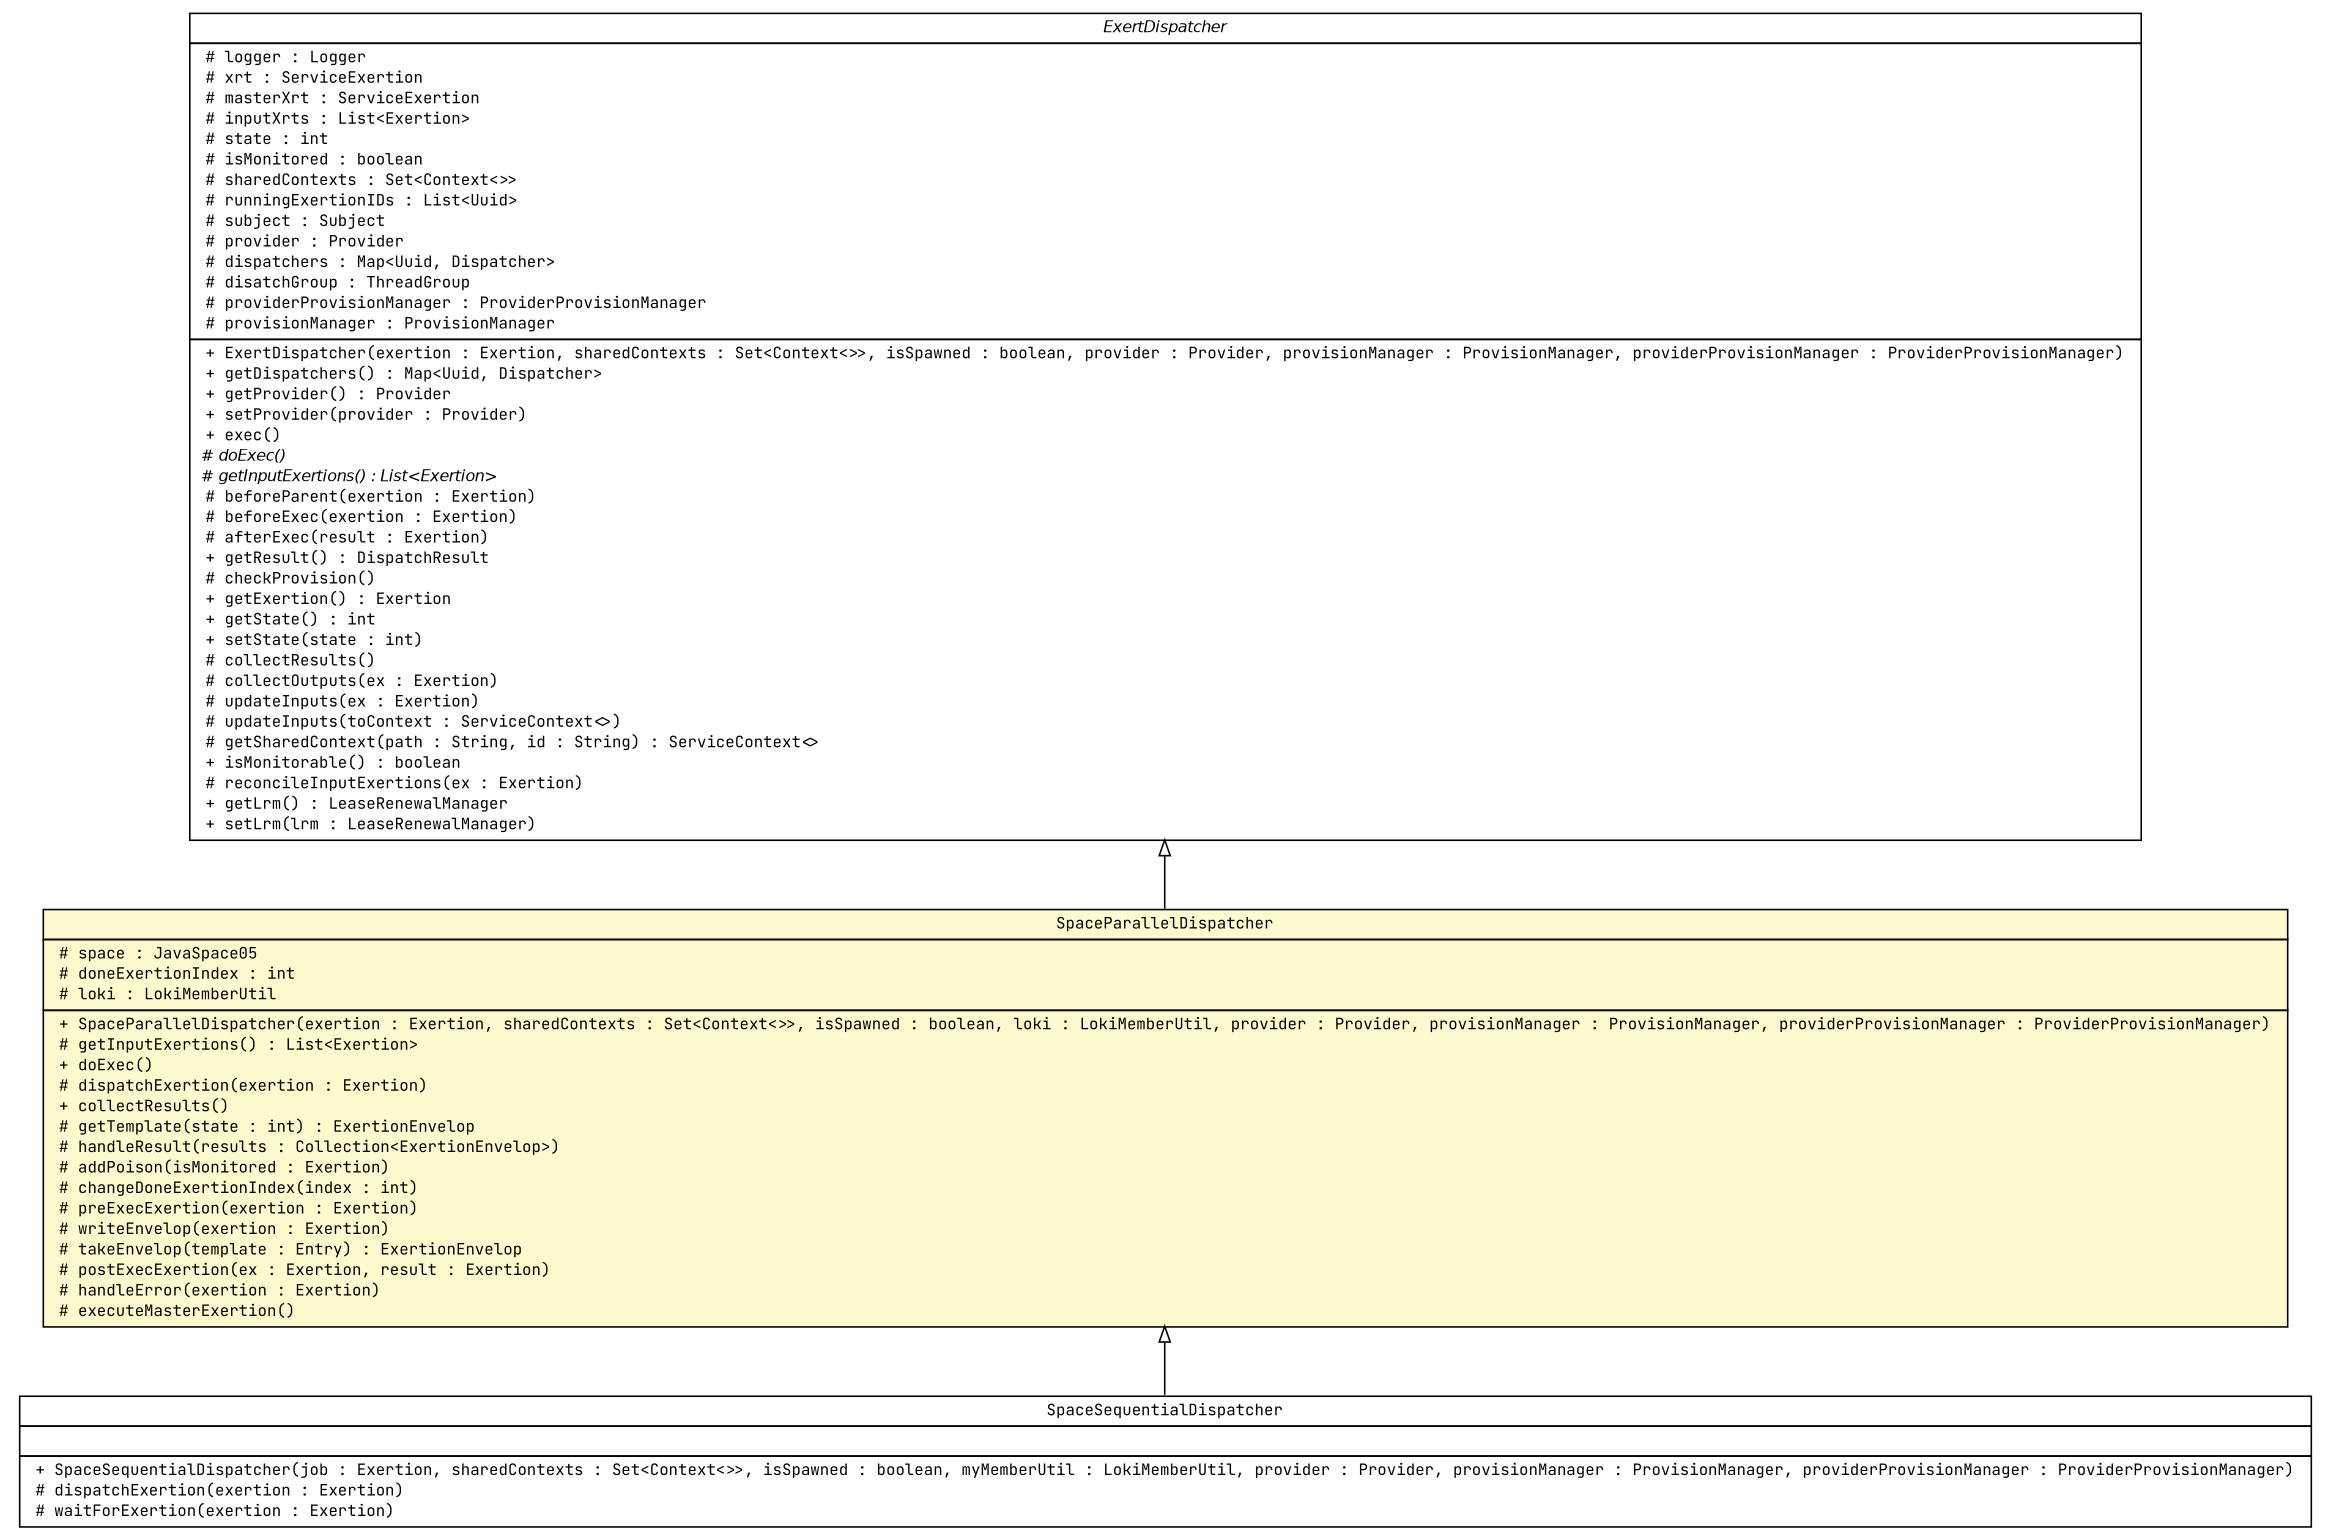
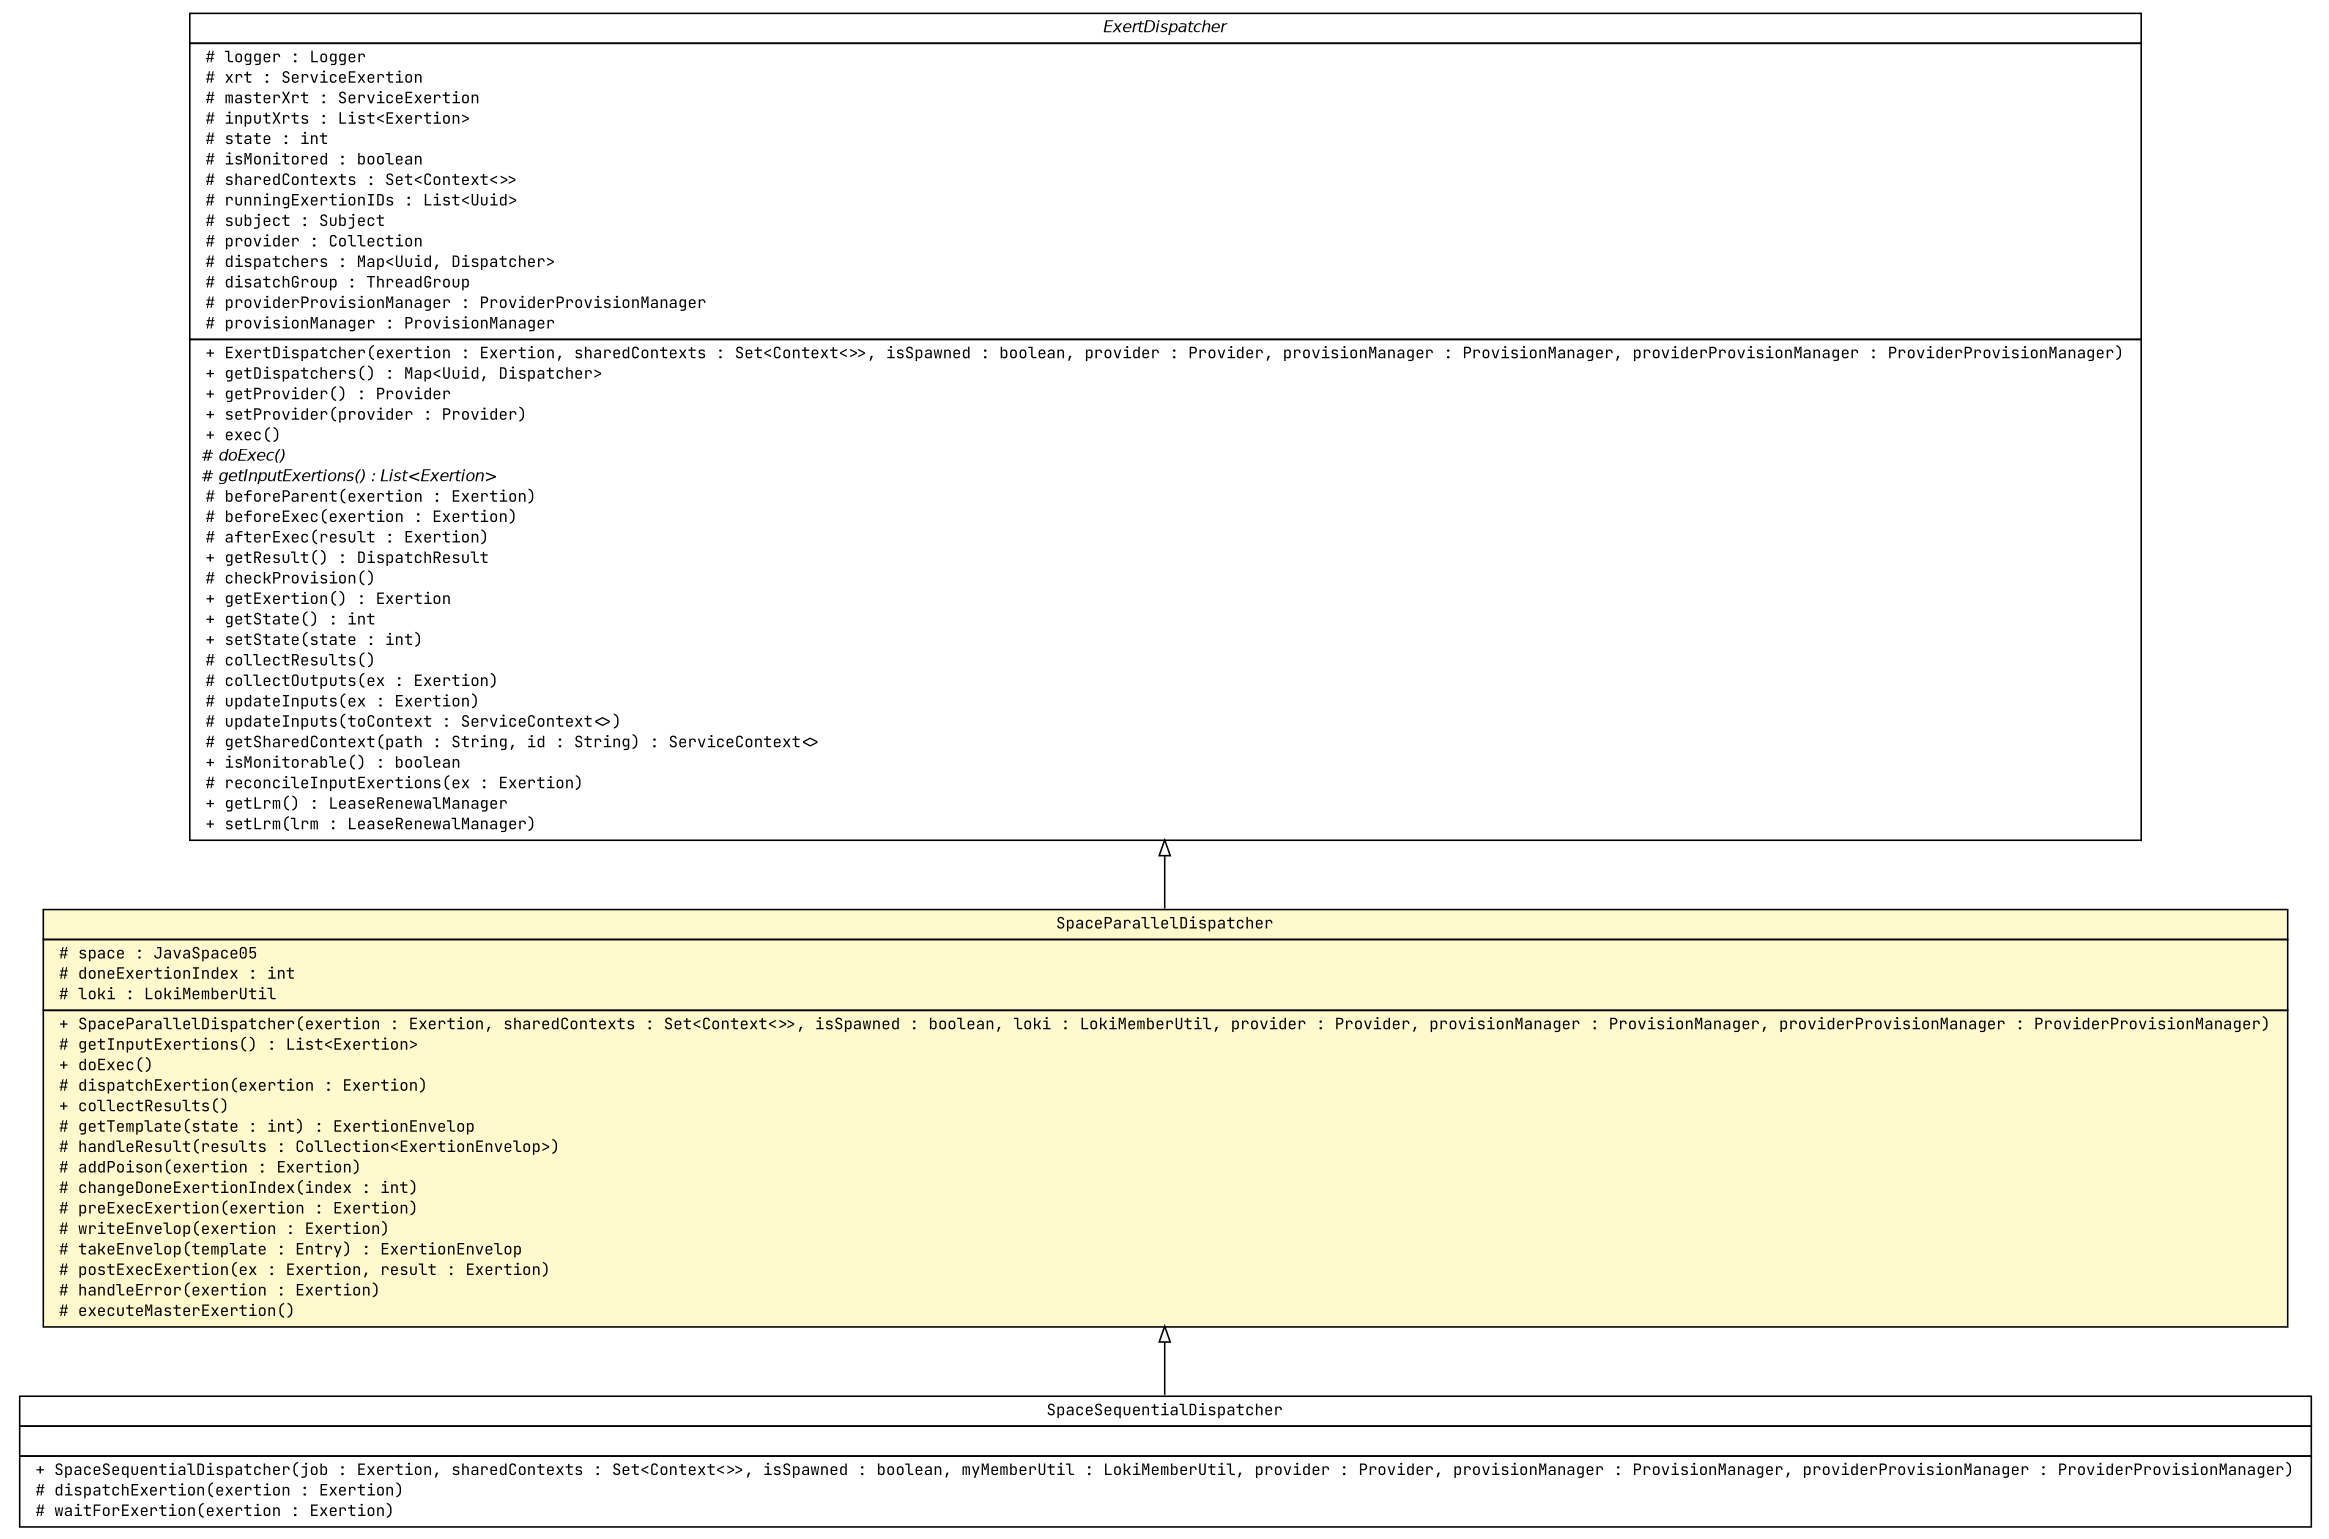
node "ExertDispatcher": text "# provider : Provider" -> "# provider : Collection"
node "SpaceParallelDispatcher": text "# addPoison(isMonitored : Exertion)" -> "# addPoison(exertion : Exertion)"
